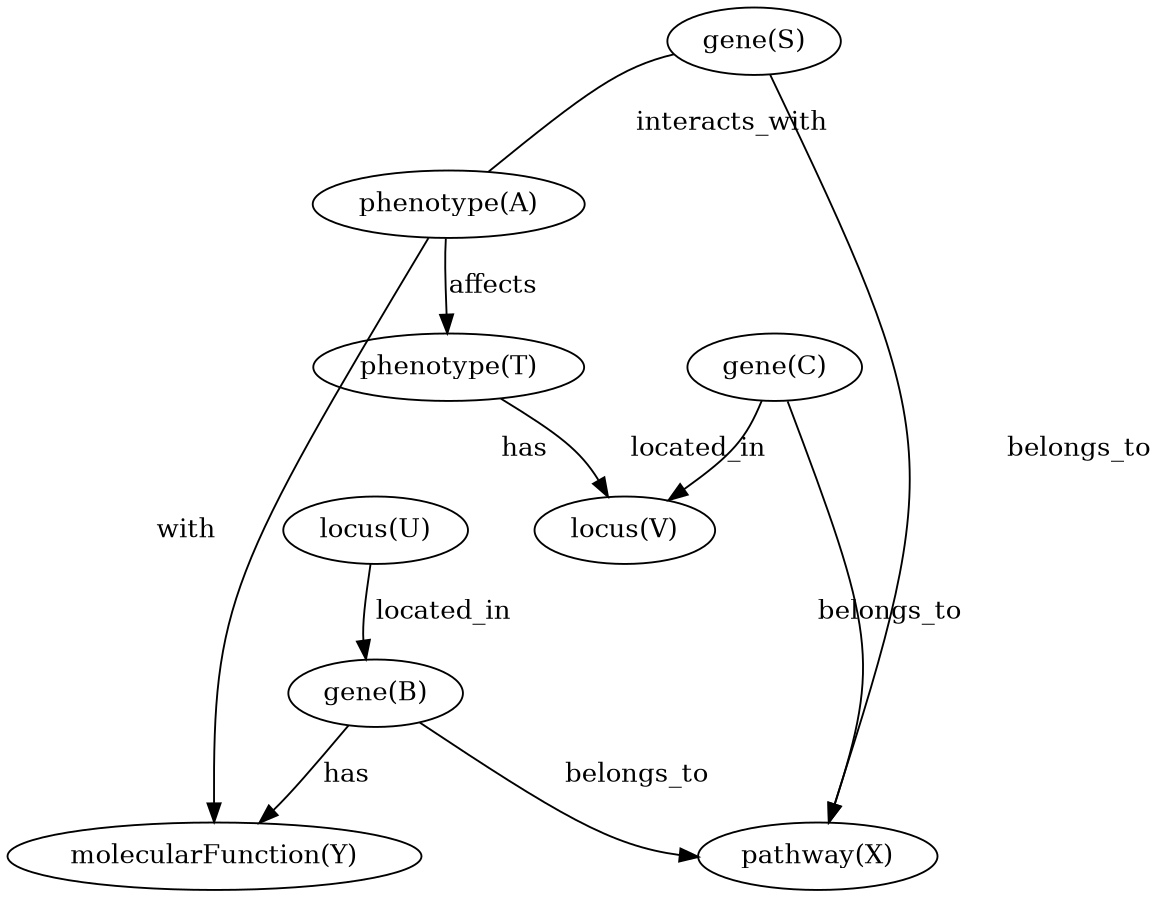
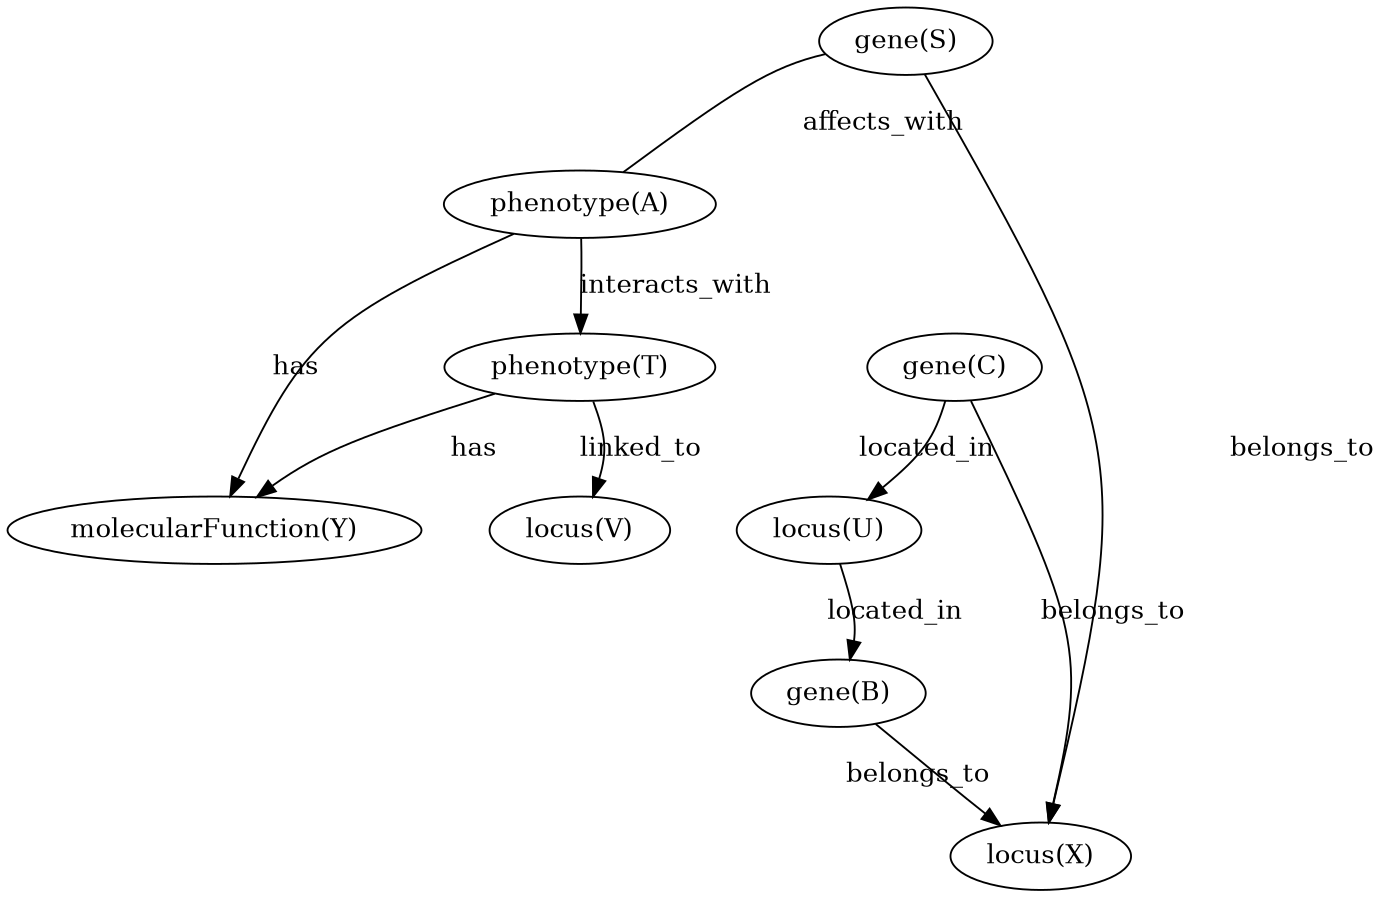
edge "gene(S)" -- "phenotype(A)": label "interacts_with" -> "affects_with"
edge "phenotype(A)" -> "phenotype(T)": label "affects" -> "interacts_with"
edge "phenotype(T)" -> "locus(V)": label "has" -> "linked_to"
edge "gene(C)" -> "locus(V)": now "gene(C)" -> "locus(U)"
edge "phenotype(A)" -> "molecularFunction(Y)": label "with" -> "has"
edge "gene(B)" -> "molecularFunction(Y)": now "phenotype(T)" -> "molecularFunction(Y)"
node "pathway(X)": label "pathway(X)" -> "locus(X)"
